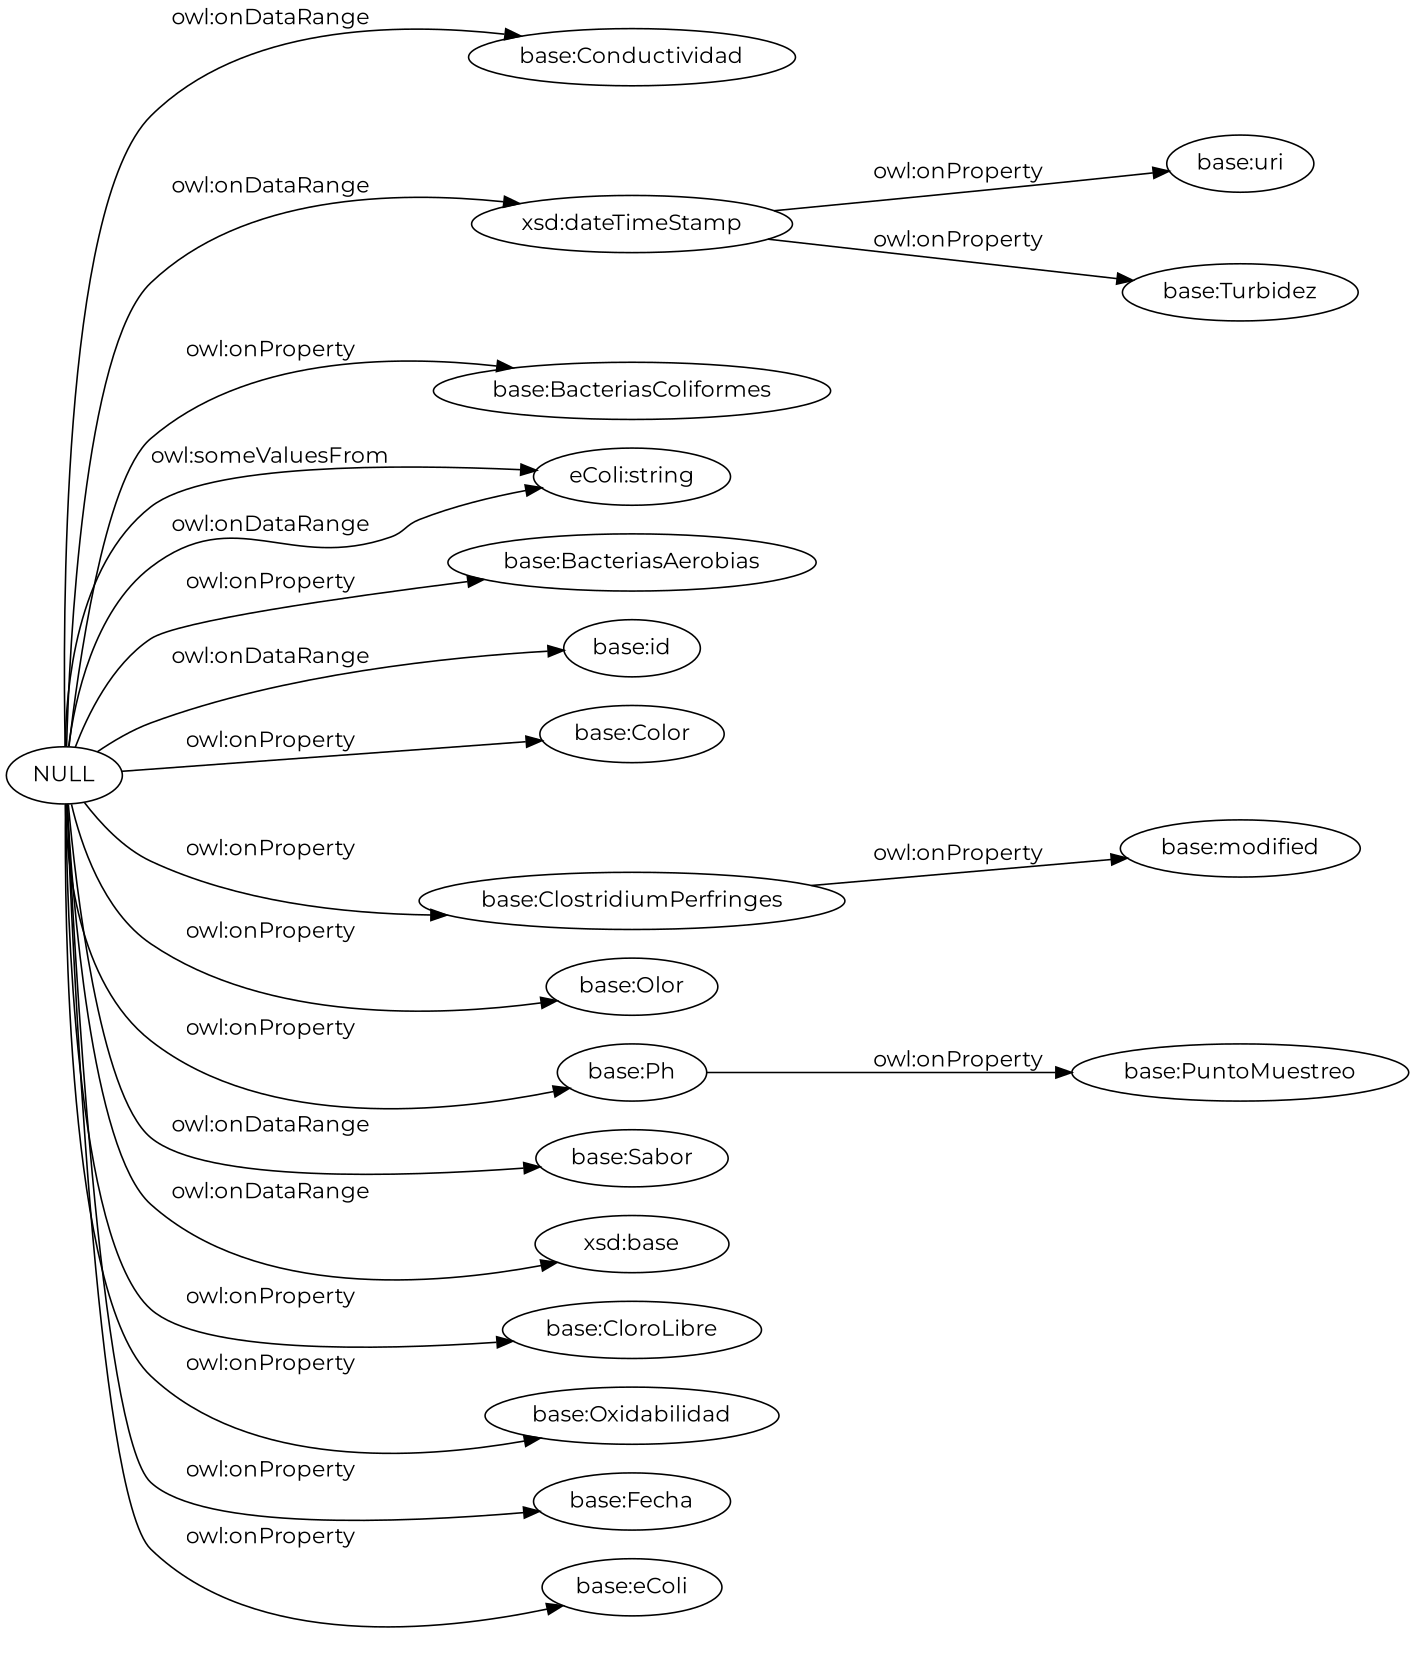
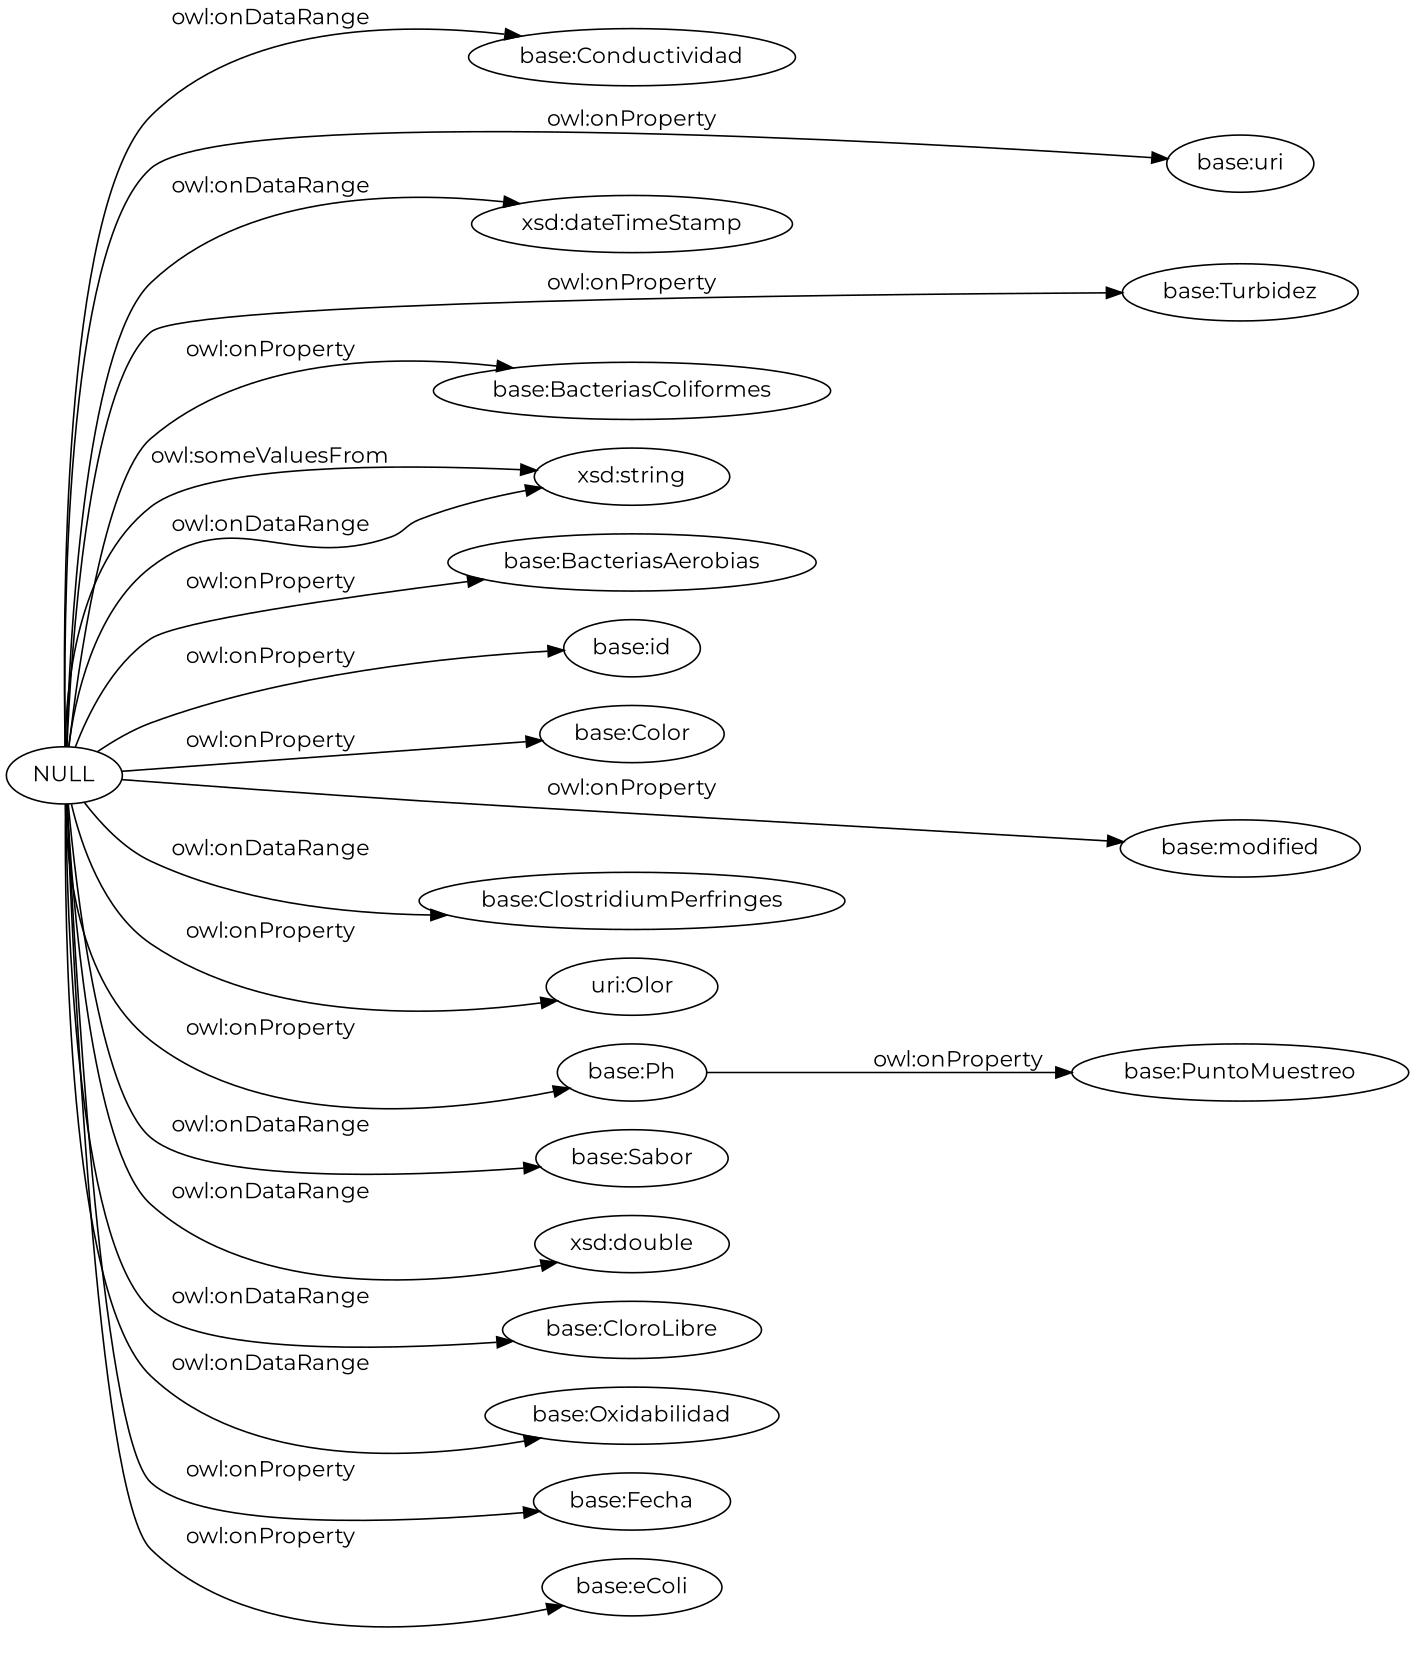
edge "xsd:dateTimeStamp" -> "base:uri": now "NULL" -> "base:uri"
edge "xsd:dateTimeStamp" -> "base:Turbidez": now "NULL" -> "base:Turbidez"
node "eColi:string": label "eColi:string" -> "xsd:string"
edge "NULL" -> "base:id": label "owl:onDataRange" -> "owl:onProperty"
edge "NULL" -> "base:ClostridiumPerfringes": label "owl:onProperty" -> "owl:onDataRange"
edge "base:ClostridiumPerfringes" -> "base:modified": now "NULL" -> "base:modified"
node "base:Olor": label "base:Olor" -> "uri:Olor"
node "xsd:base": label "xsd:base" -> "xsd:double"
edge "NULL" -> "base:CloroLibre": label "owl:onProperty" -> "owl:onDataRange"
edge "NULL" -> "base:Oxidabilidad": label "owl:onProperty" -> "owl:onDataRange"
